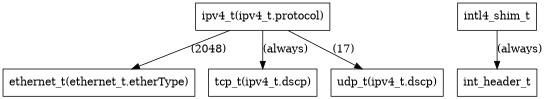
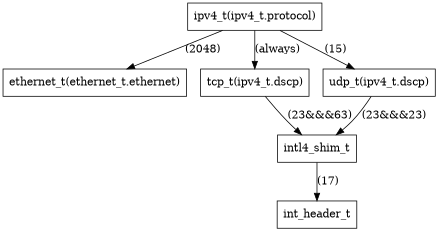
edge "ipv4_t(ipv4_t.protocol)" -> "udp_t(ipv4_t.dscp)": label "(17)" -> "(15)"
edge "intl4_shim_t" -> "int_header_t": label "(always)" -> "(17)"
node "ethernet_t(ethernet_t.etherType)": label "ethernet_t(ethernet_t.etherType)" -> "ethernet_t(ethernet_t.ethernet)"
edge "tcp_t(ipv4_t.dscp)" -> "intl4_shim_t": added, label "(23&&&63)"
edge "udp_t(ipv4_t.dscp)" -> "intl4_shim_t": added, label "(23&&&23)"
